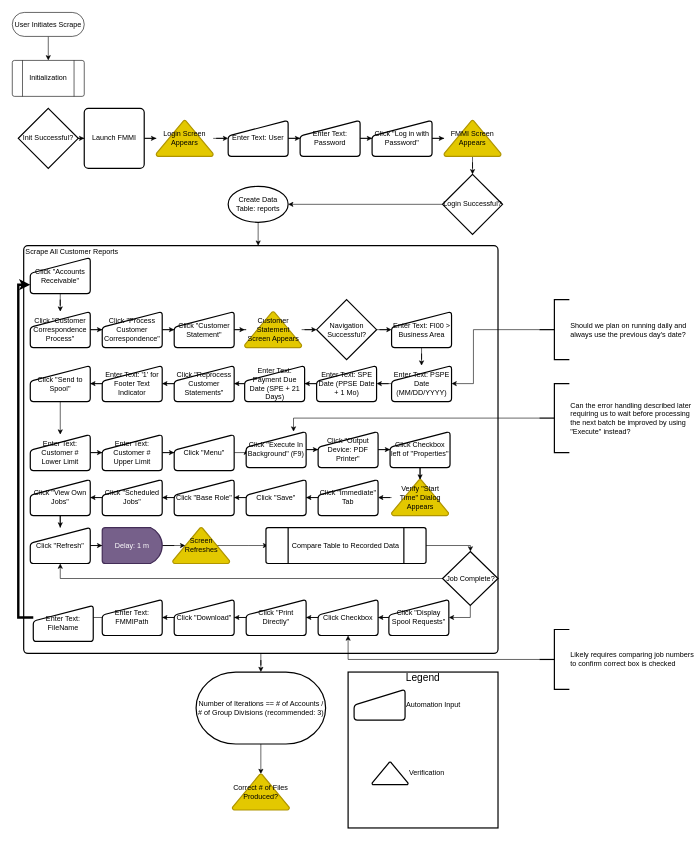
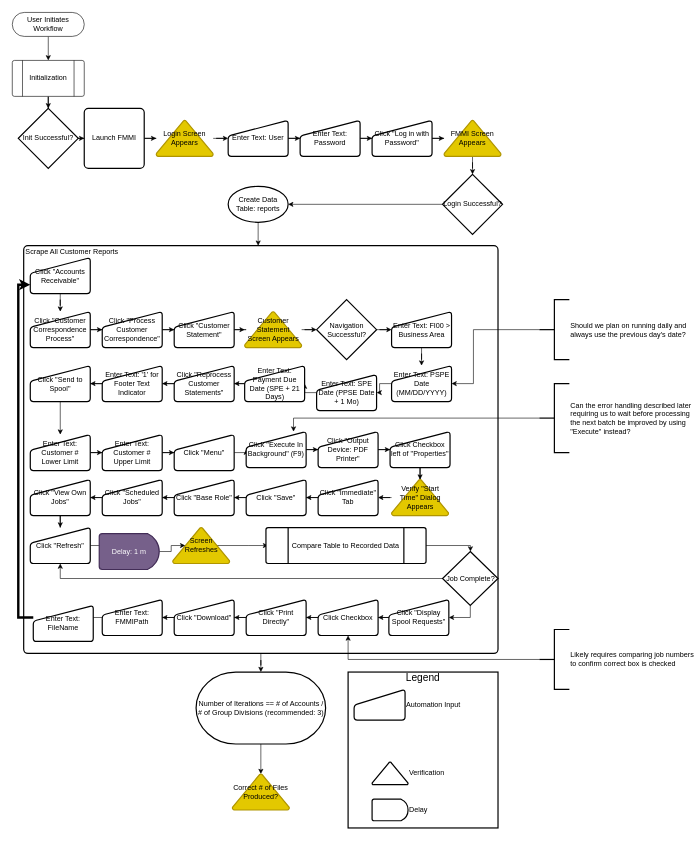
node "User Initiates Scrape": label "User Initiates Scrape" -> "User Initiates Workflow"
edge "Initialization" -> "Init Successful?": added
node "Enter Text: SPE Date (PPSE Date + 1 Mo)": moved (347, 384) -> (347, 393)
node "Delay: 1 m": moved (132, 546) -> (129, 552)
node "Delay": added
